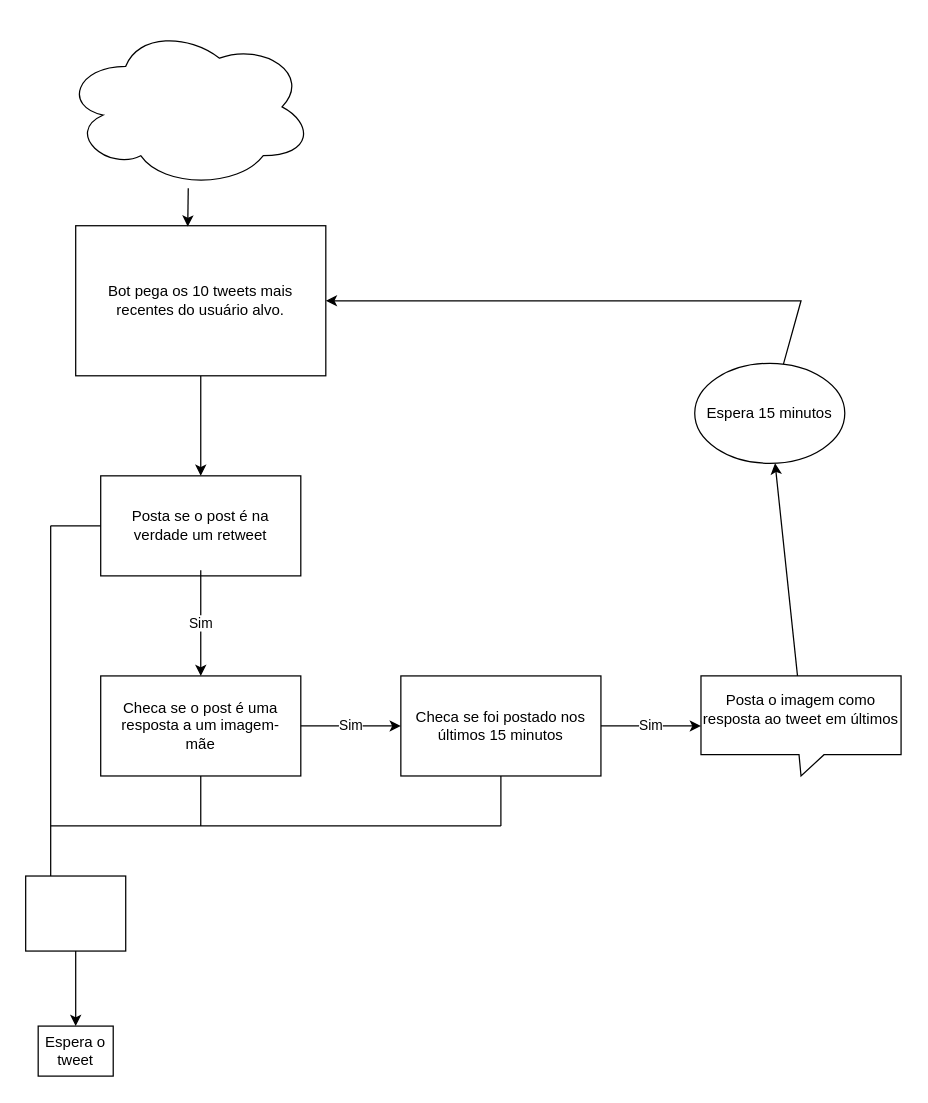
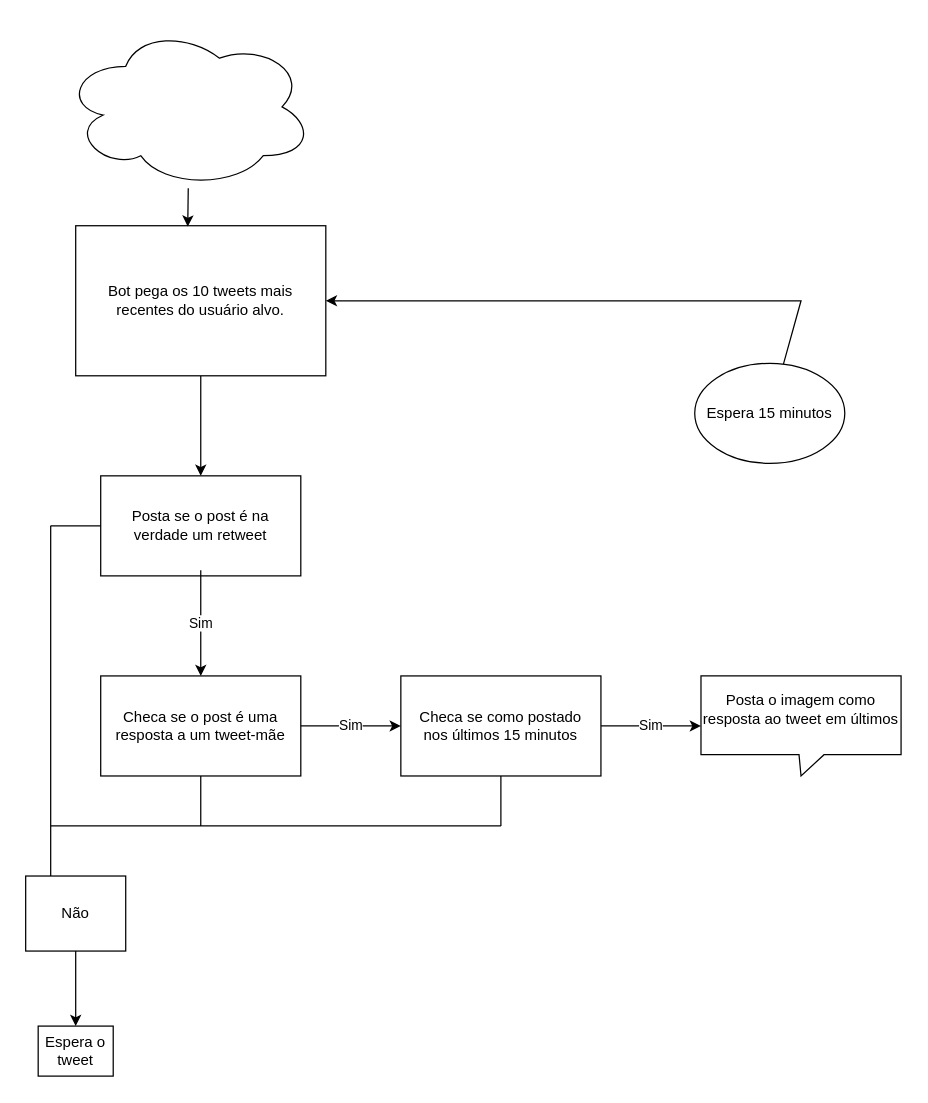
edge "Posta o imagem como resposta ao tweet em últimos" -> "Espera 15 minutos": removed
node "Checa se o post é uma resposta a um imagem-mãe": label "Checa se o post é uma resposta a um imagem-mãe" -> "Checa se o post é uma resposta a um tweet-mãe"
node "Checa se foi postado nos últimos 15 minutos": label "Checa se foi postado nos últimos 15 minutos" -> "Checa se como postado nos últimos 15 minutos"
node "Não": added
